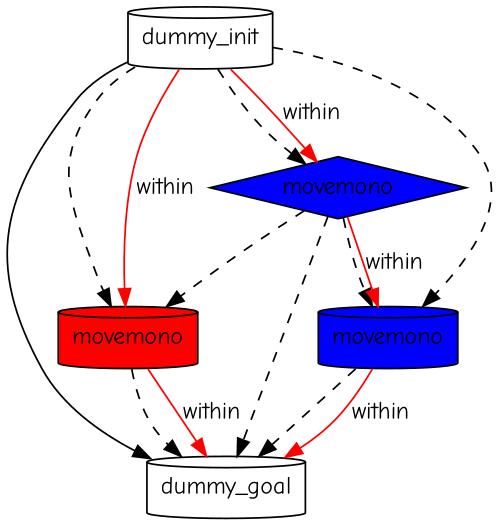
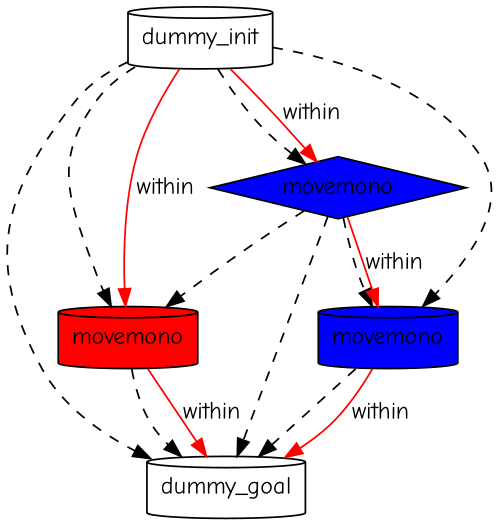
edge "dummy_init" -> "dummy_goal": style solid -> dashed
